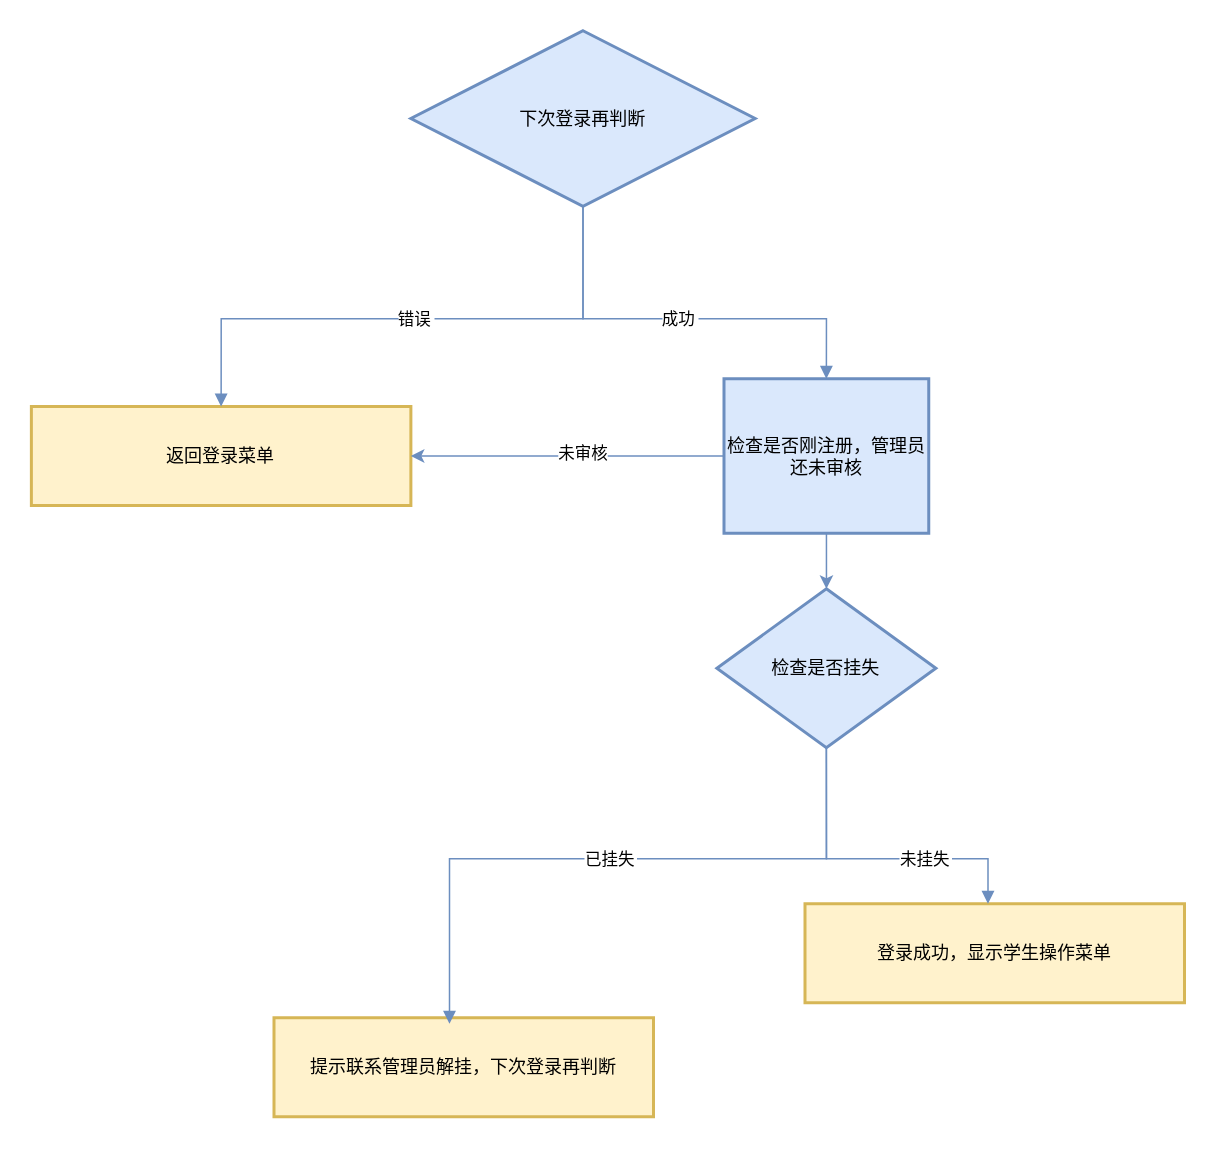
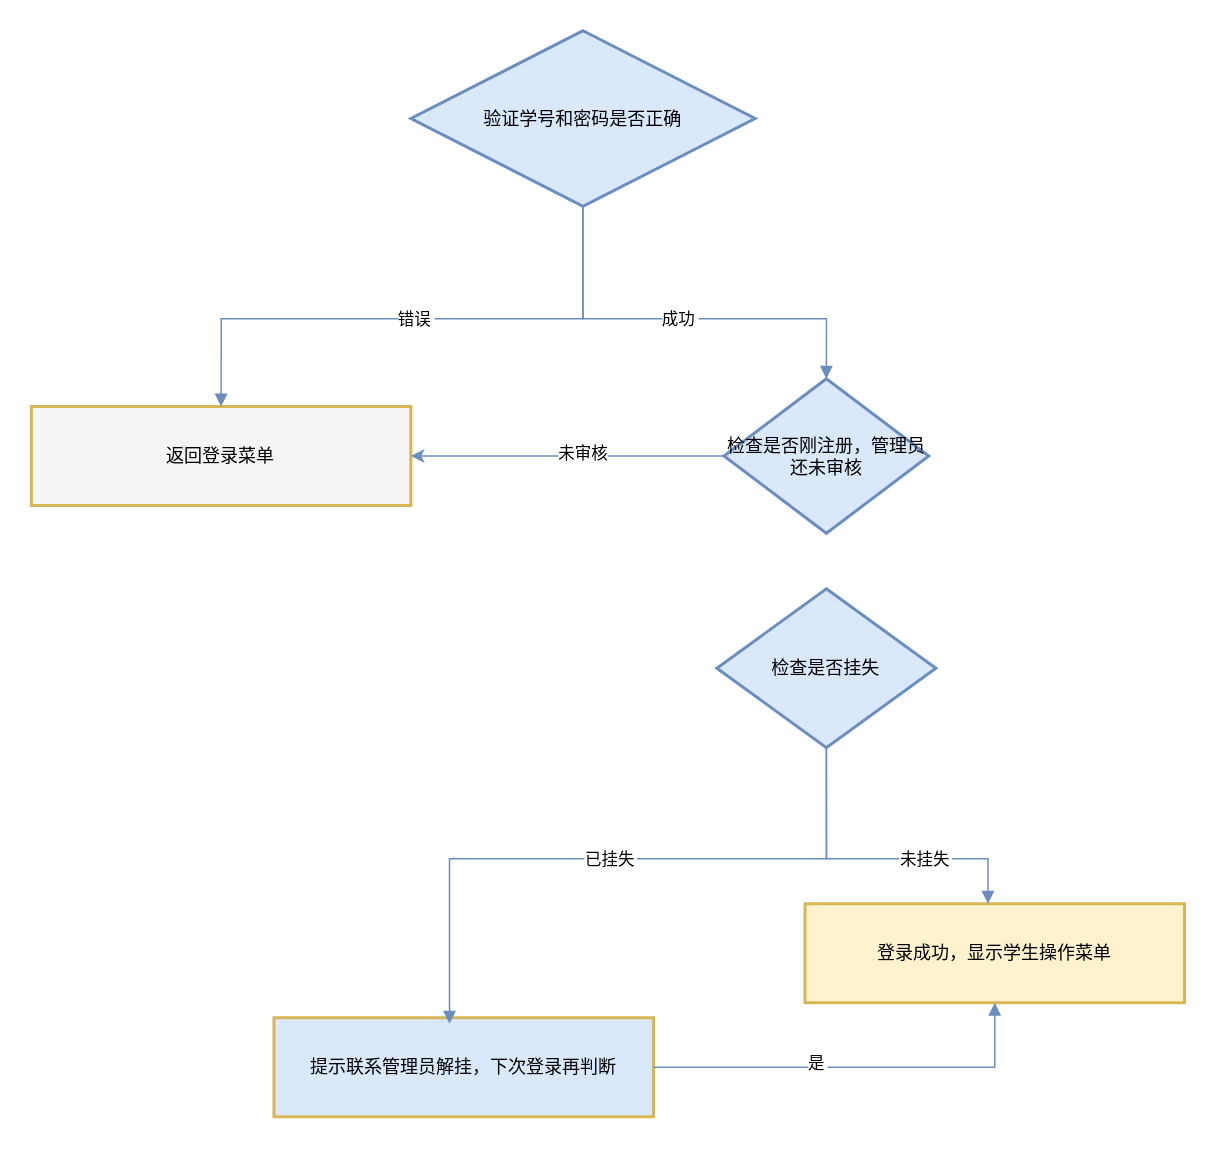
node "下次登录再判断": label "下次登录再判断" -> "验证学号和密码是否正确"
node "返回登录菜单": fillcolor #fff2cc -> #f5f5f5
node "检查是否刚注册，管理员还未审核": shape rectangle -> diamond
edge "检查是否刚注册，管理员还未审核" -> "检查是否挂失": removed
node "提示联系管理员解挂，下次登录再判断": fillcolor #fff2cc -> #dae8fc
edge "提示联系管理员解挂，下次登录再判断" -> "登录成功，显示学生操作菜单": added, label "是"
